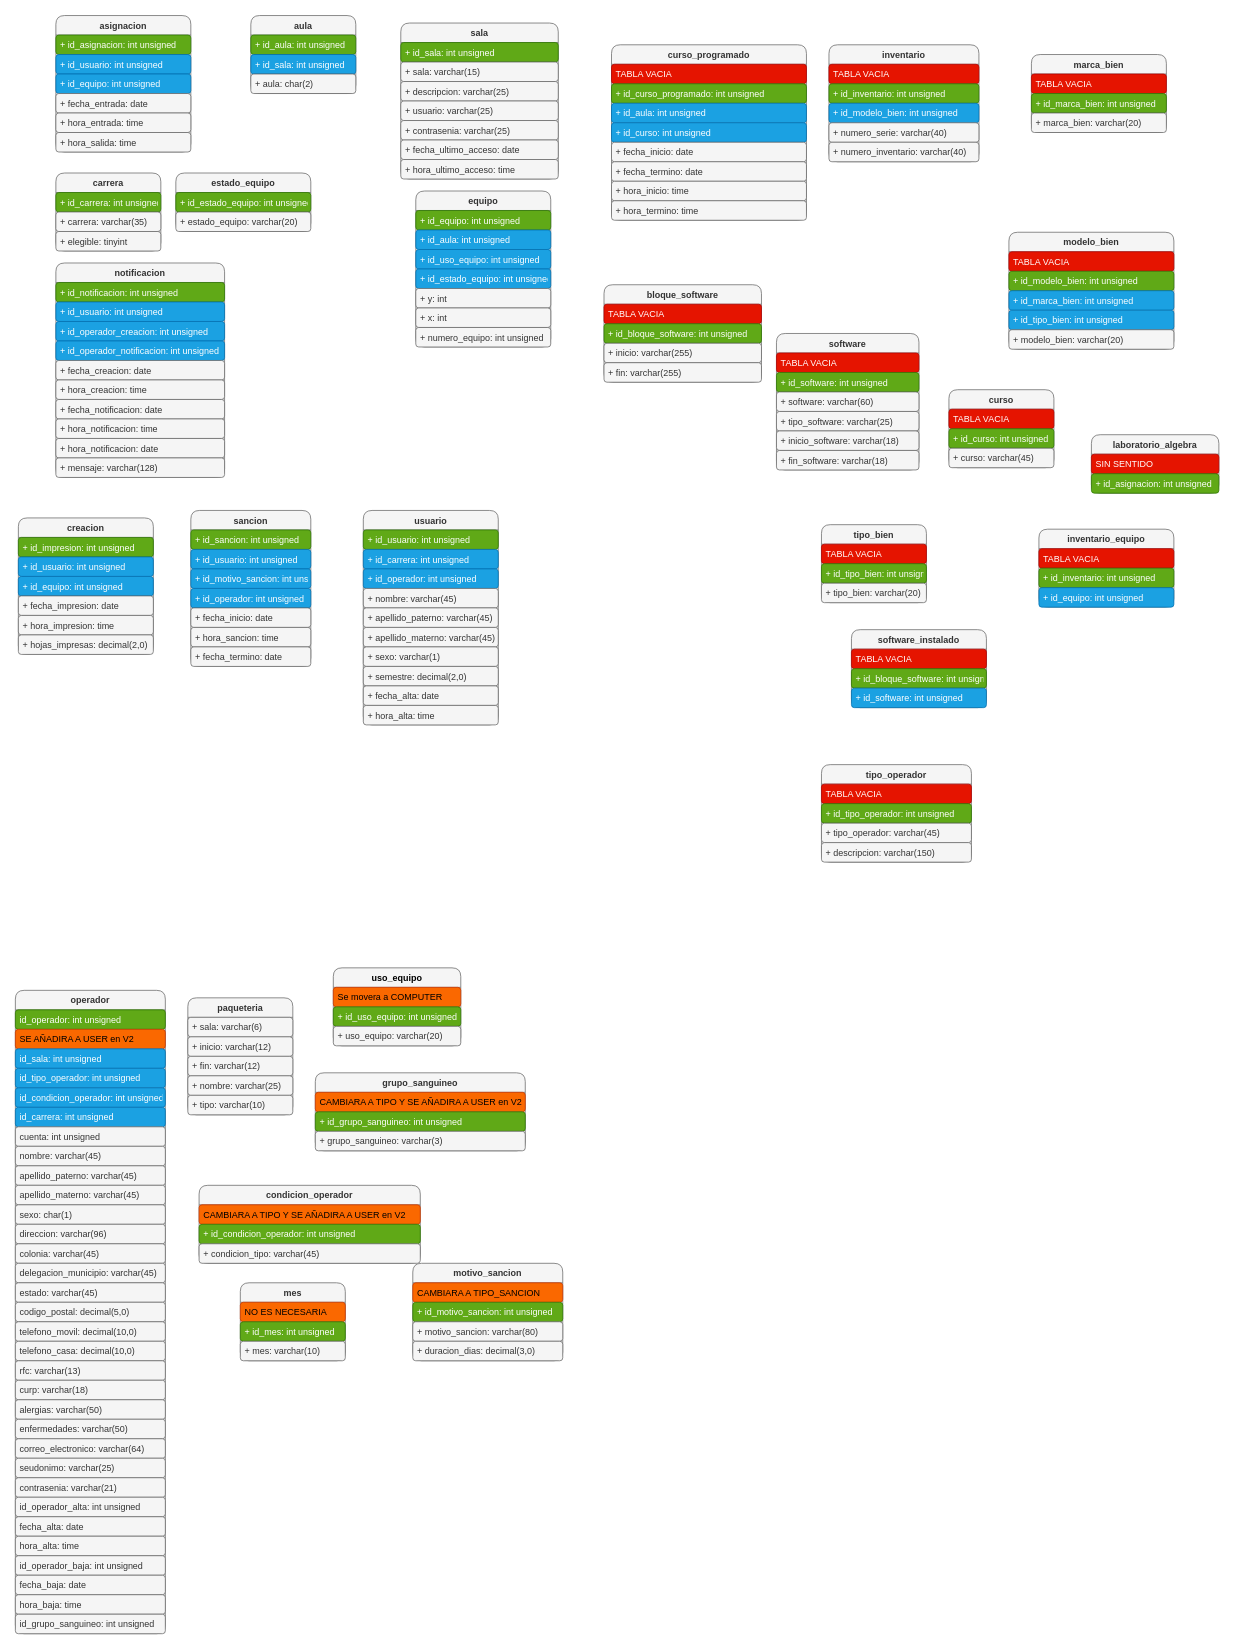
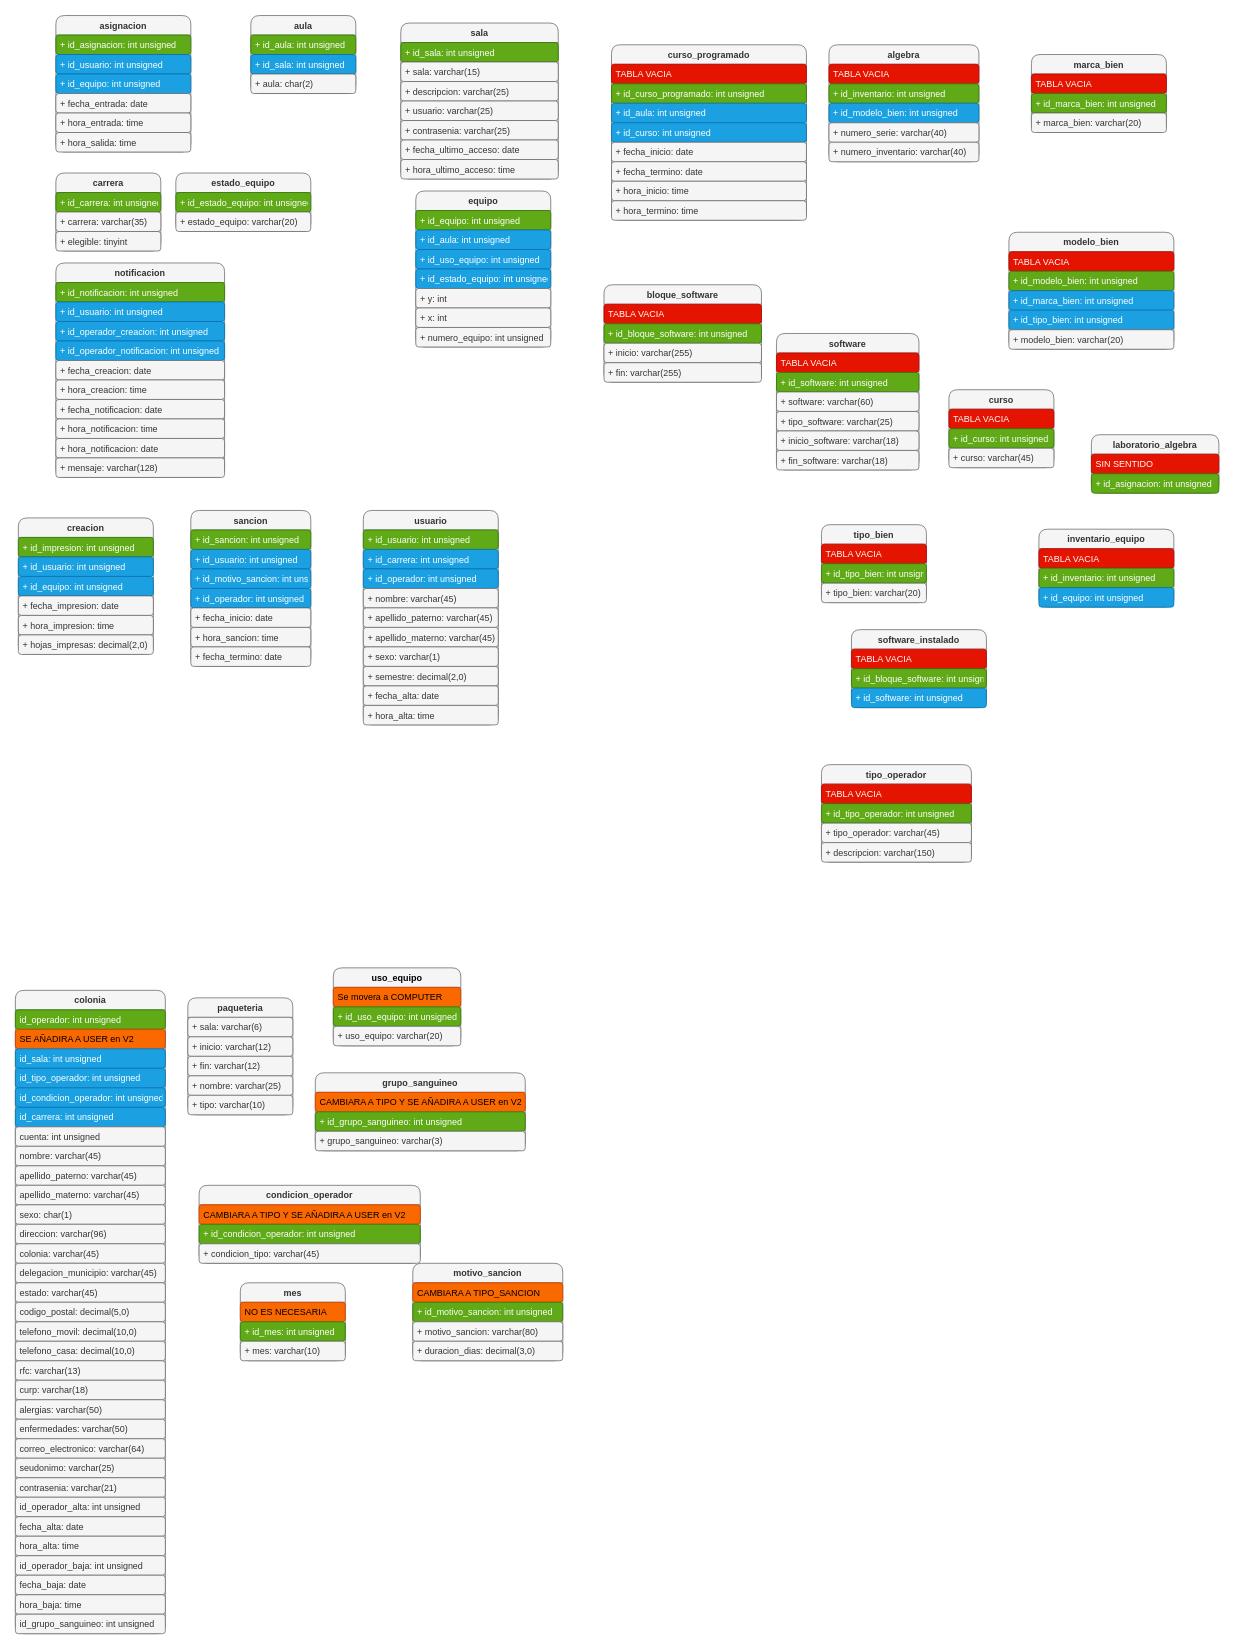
node "inventario": label "inventario" -> "algebra"
node "operador": label "operador" -> "colonia"
